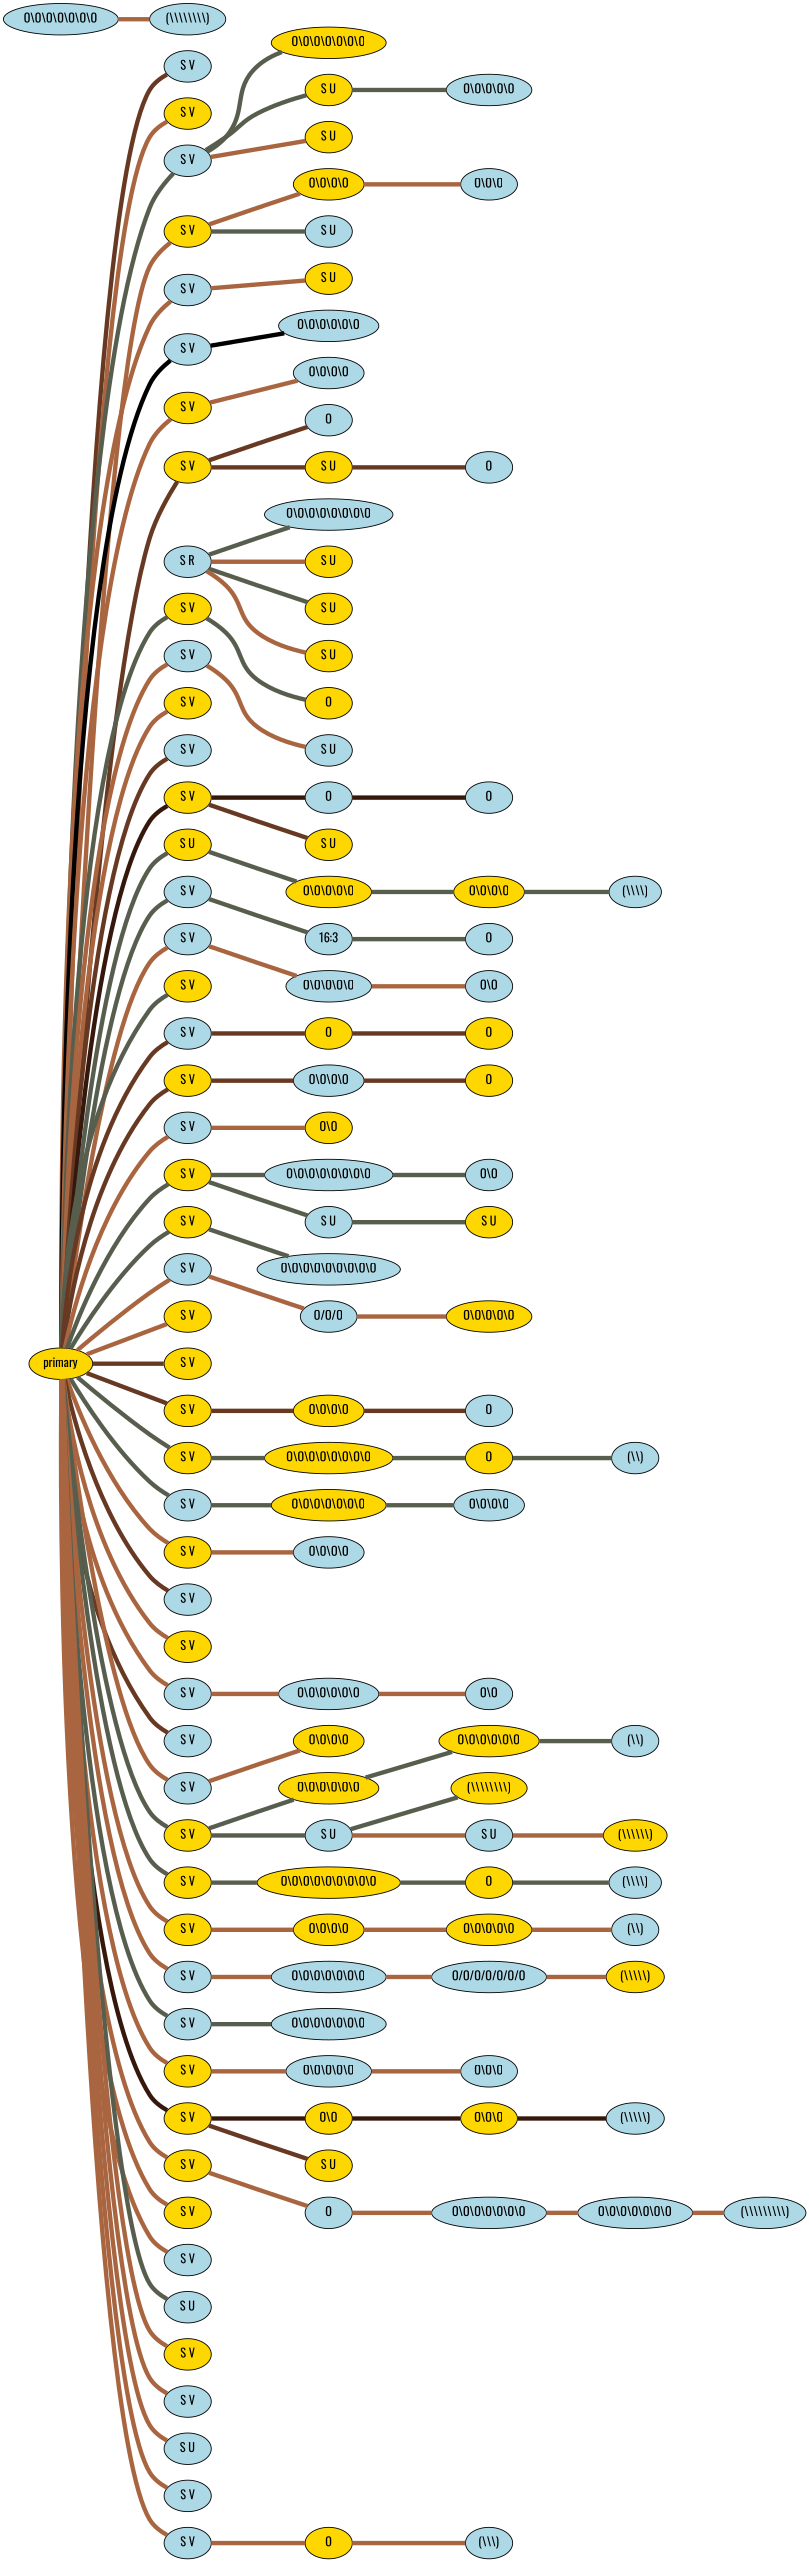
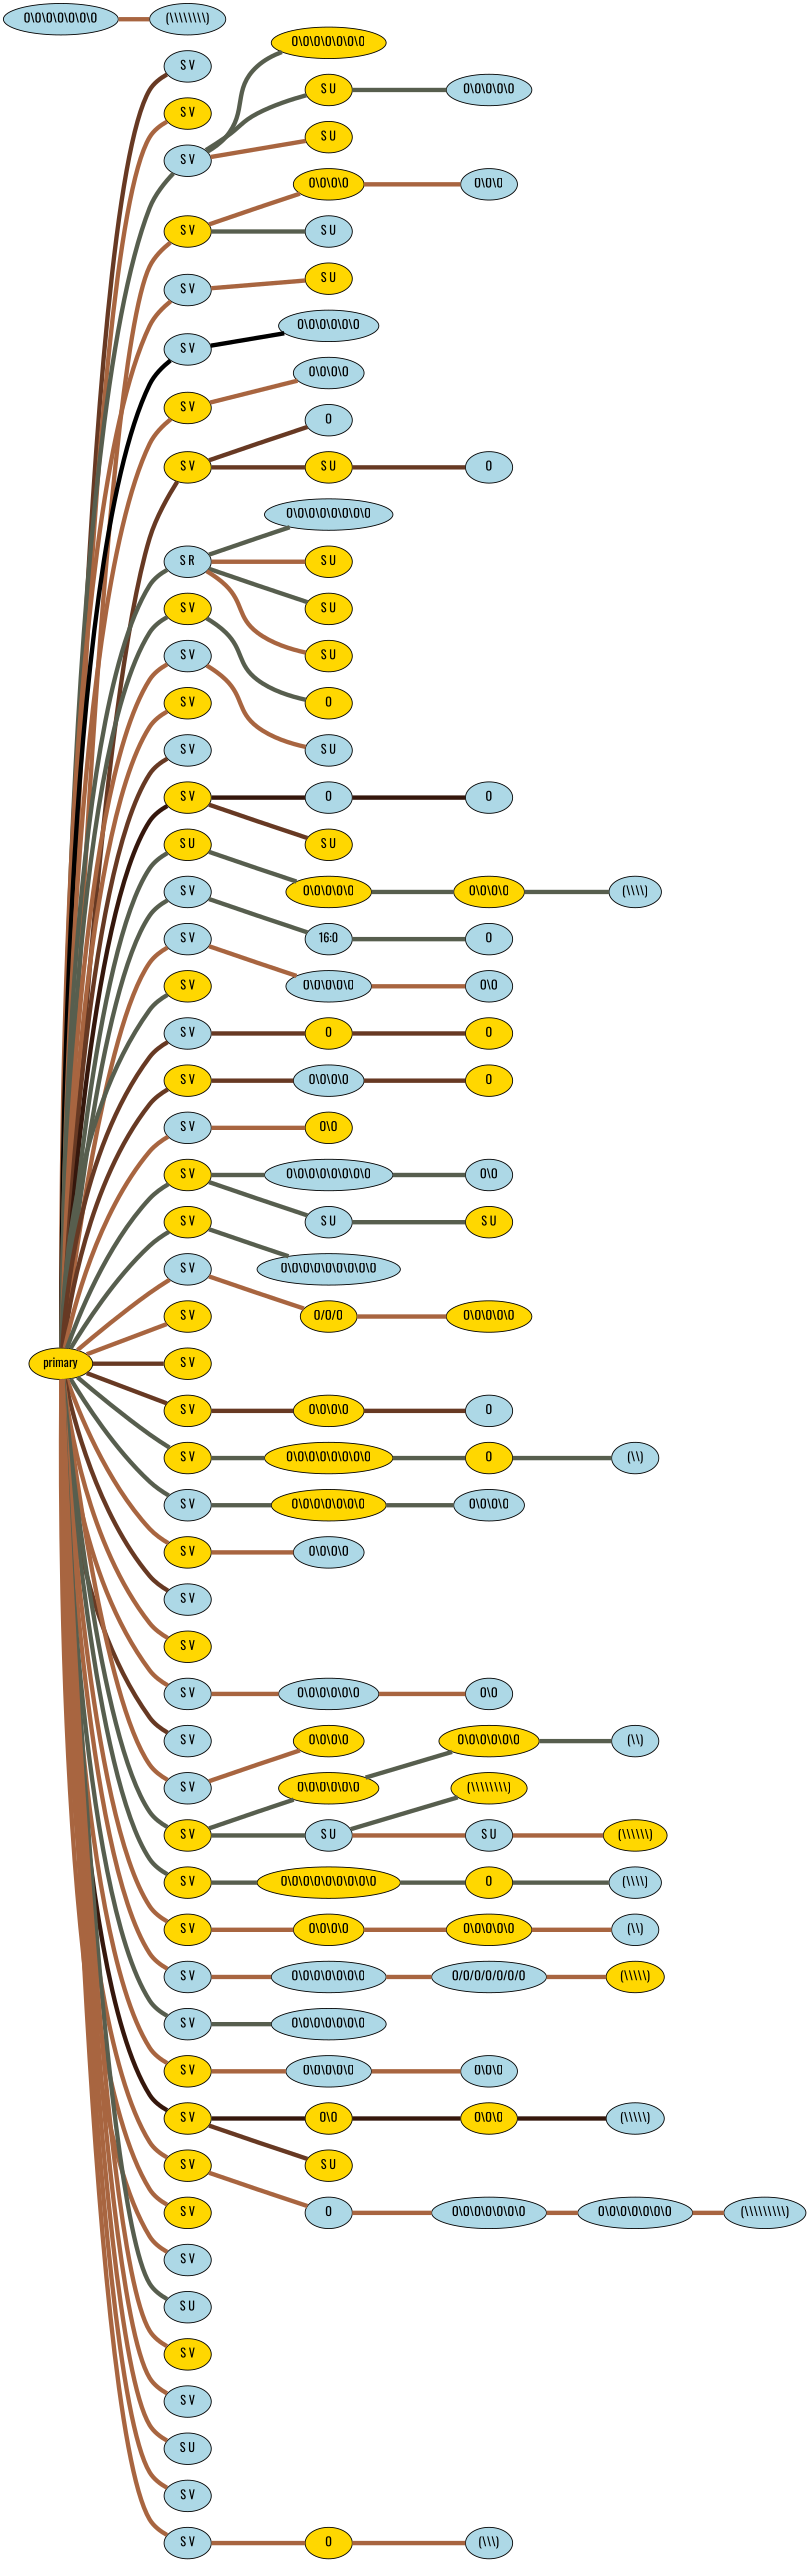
edge "S R" -- "primary": added
node "16:3": label "16:3" -> "16:0"
node "O/O/O": fillcolor lightblue -> gold
